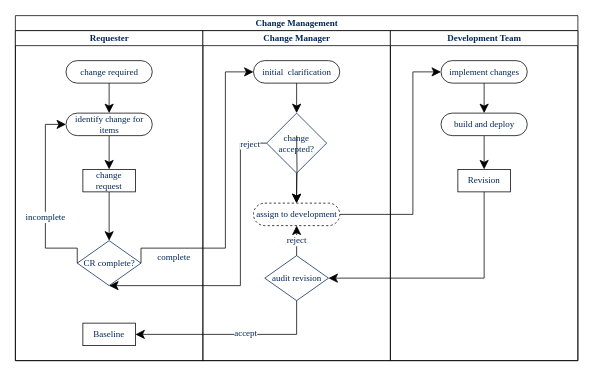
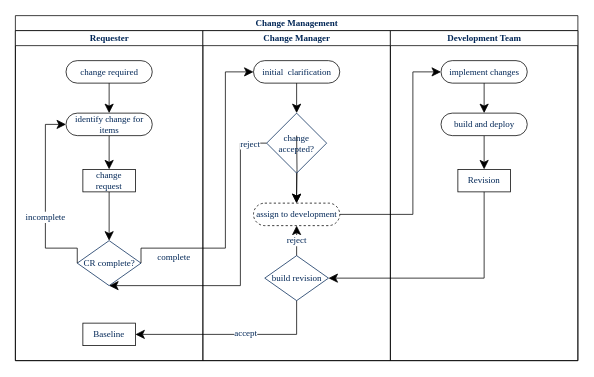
node "audit revision": label "audit revision" -> "build revision"
